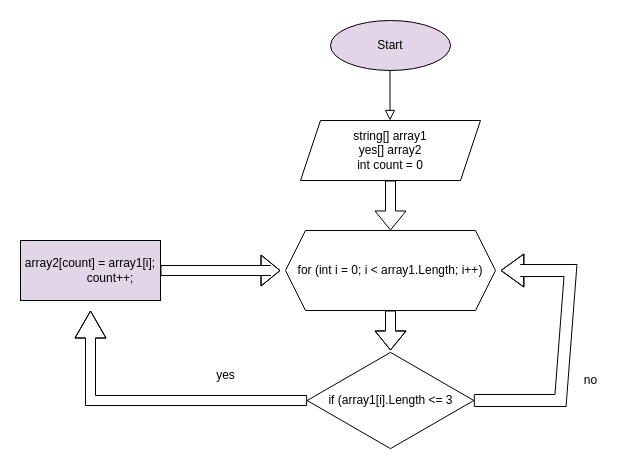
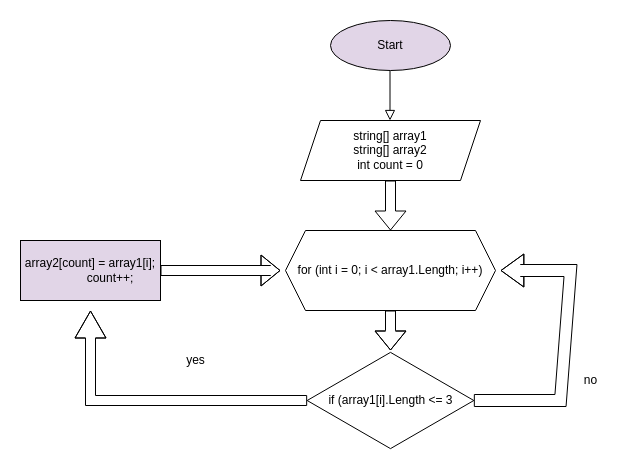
node "string[] array1 yes[] array2 int count = 0": label "string[] array1 yes[] array2 int count = 0" -> "string[] array1 string[] array2 int count = 0"
node "yes": moved (226, 376) -> (196, 361)
